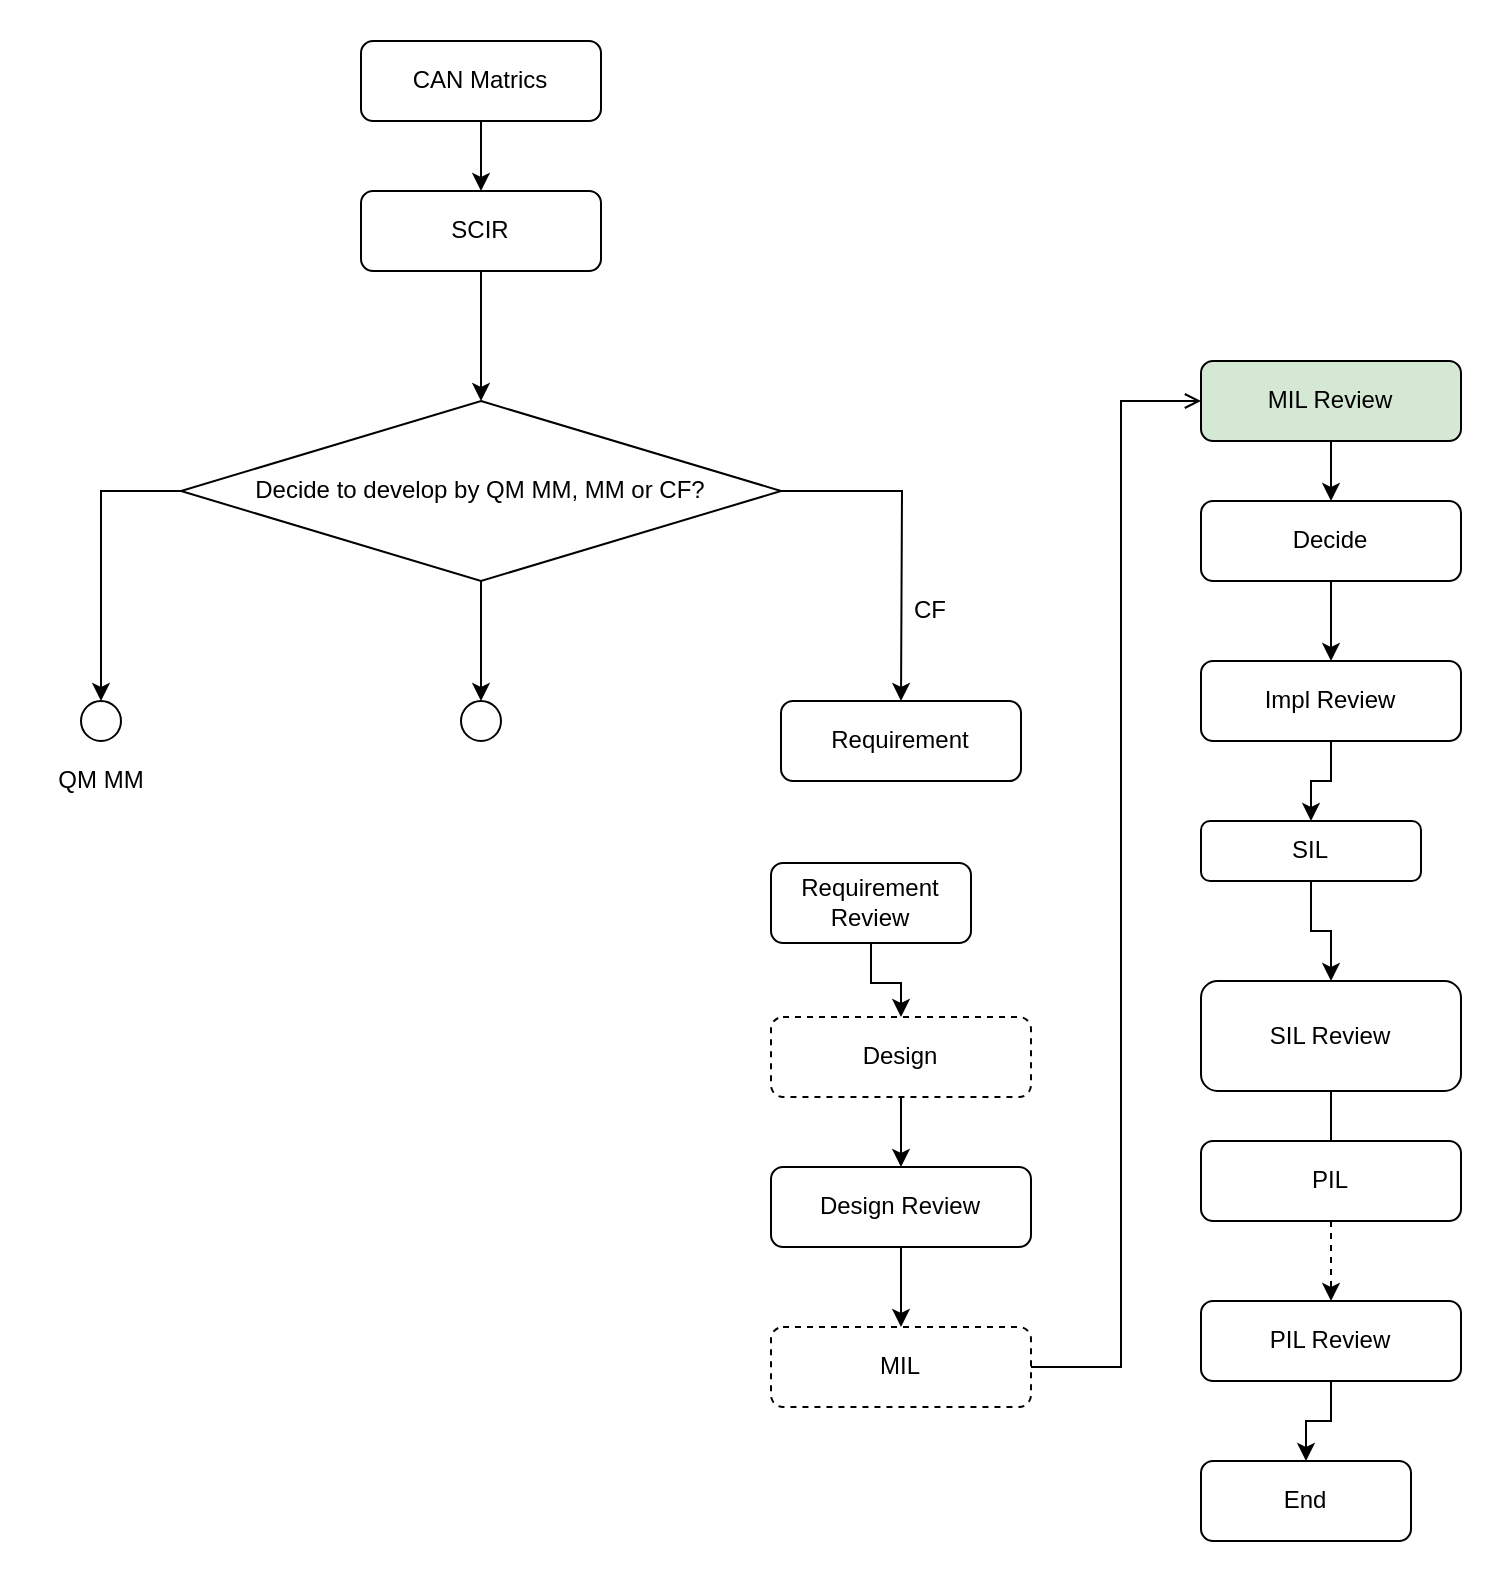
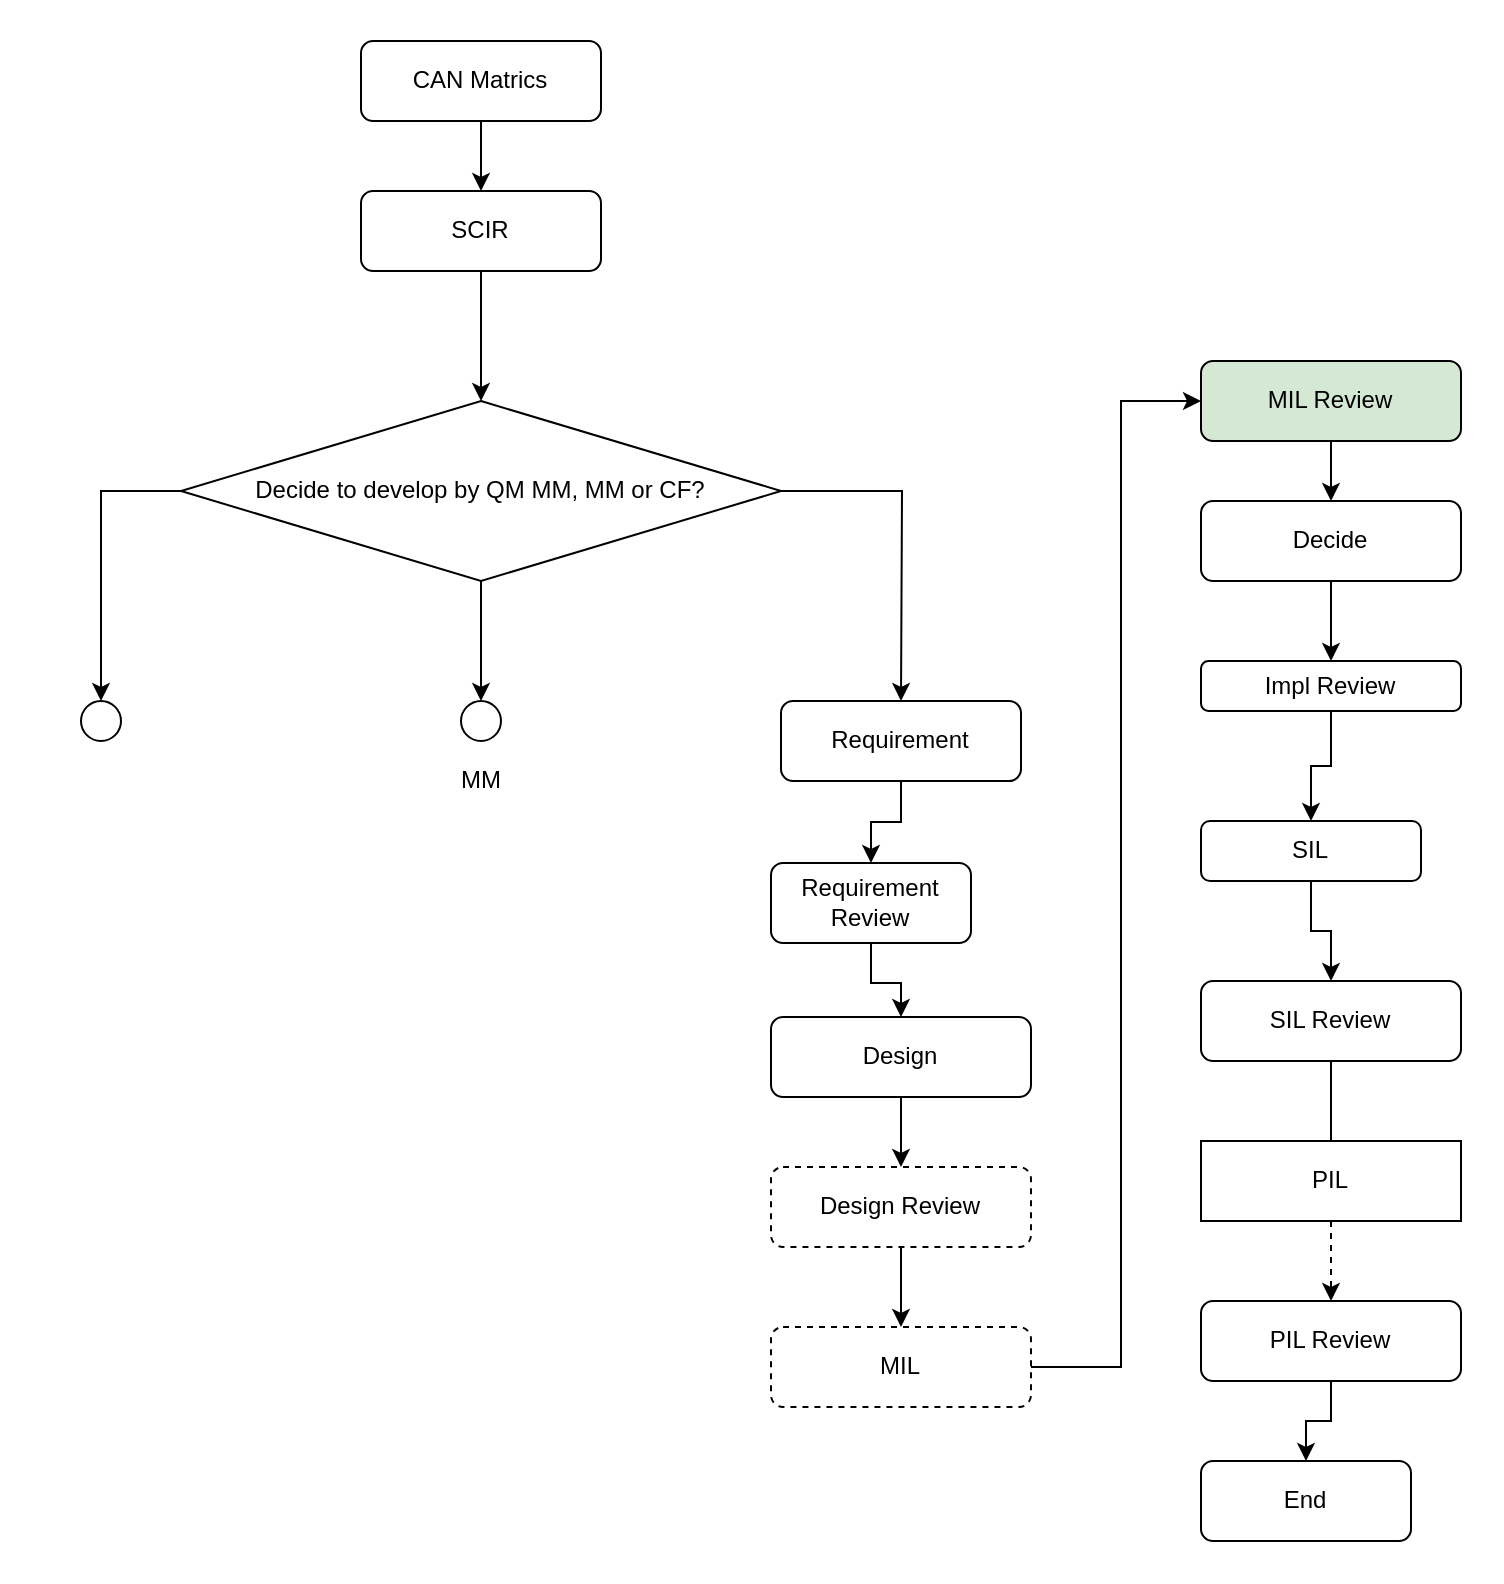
edge "MIL" -> "MIL Review": arrowhead open -> classic
node "CF": removed
node "Impl Review": size 260x80 -> 260x50
node "QM MM": removed
node "MM": added
edge "Requirement" -> "Requirement Review": added
node "SIL Review": size 260x110 -> 260x80
node "Design": style dashed -> solid
node "PIL": shape rounded rectangle -> rectangle
node "Design Review": style solid -> dashed
